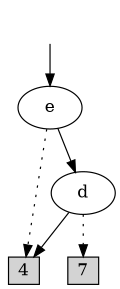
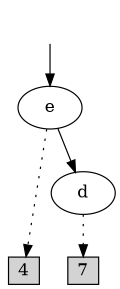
edge "d" -> "4": removed
